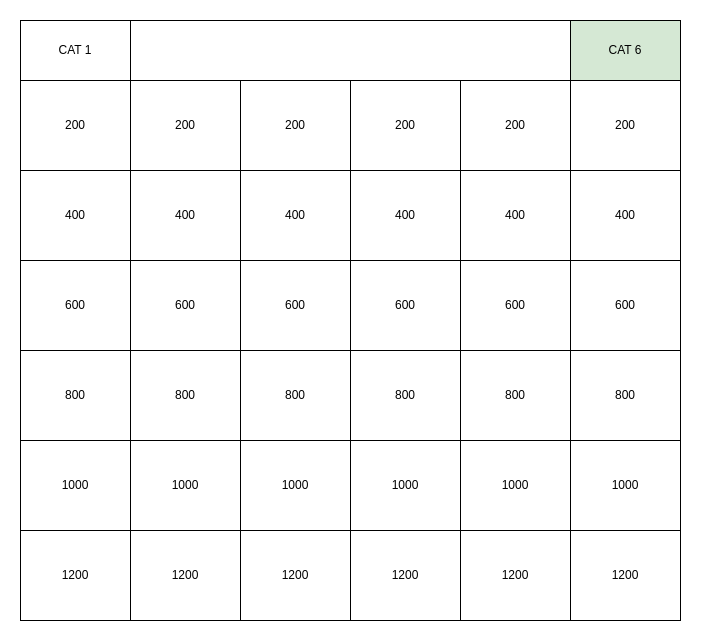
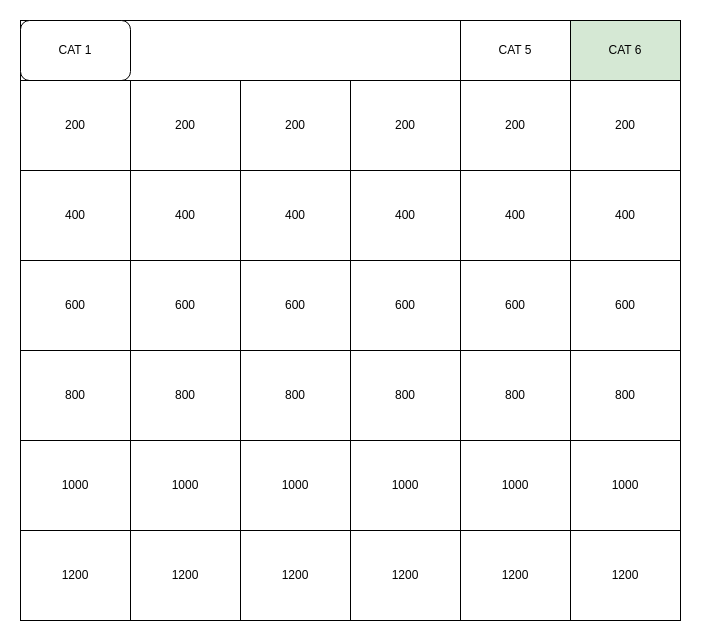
node "CAT 1": shape rectangle -> rounded rectangle
node "CAT 5": added
